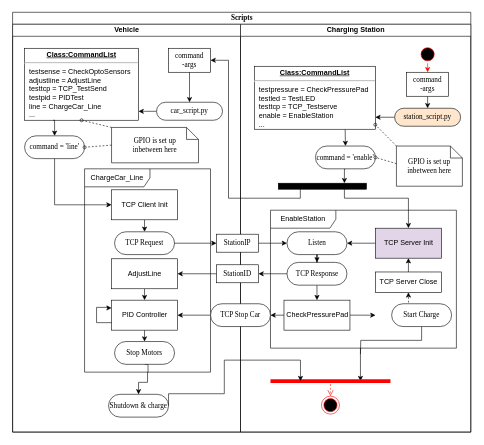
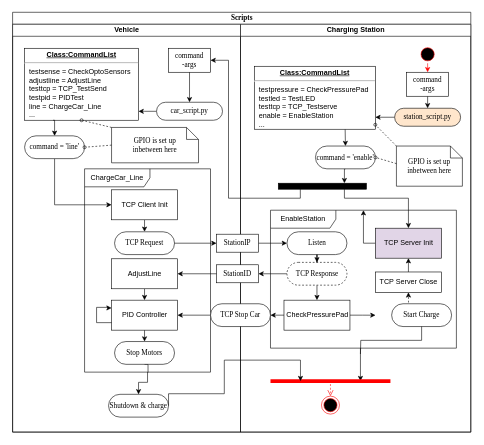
edge "TCP Server Init" -> "Listen": now "TCP Server Init" -> "EnableStation"
node "TCP Response": style solid -> dashed
